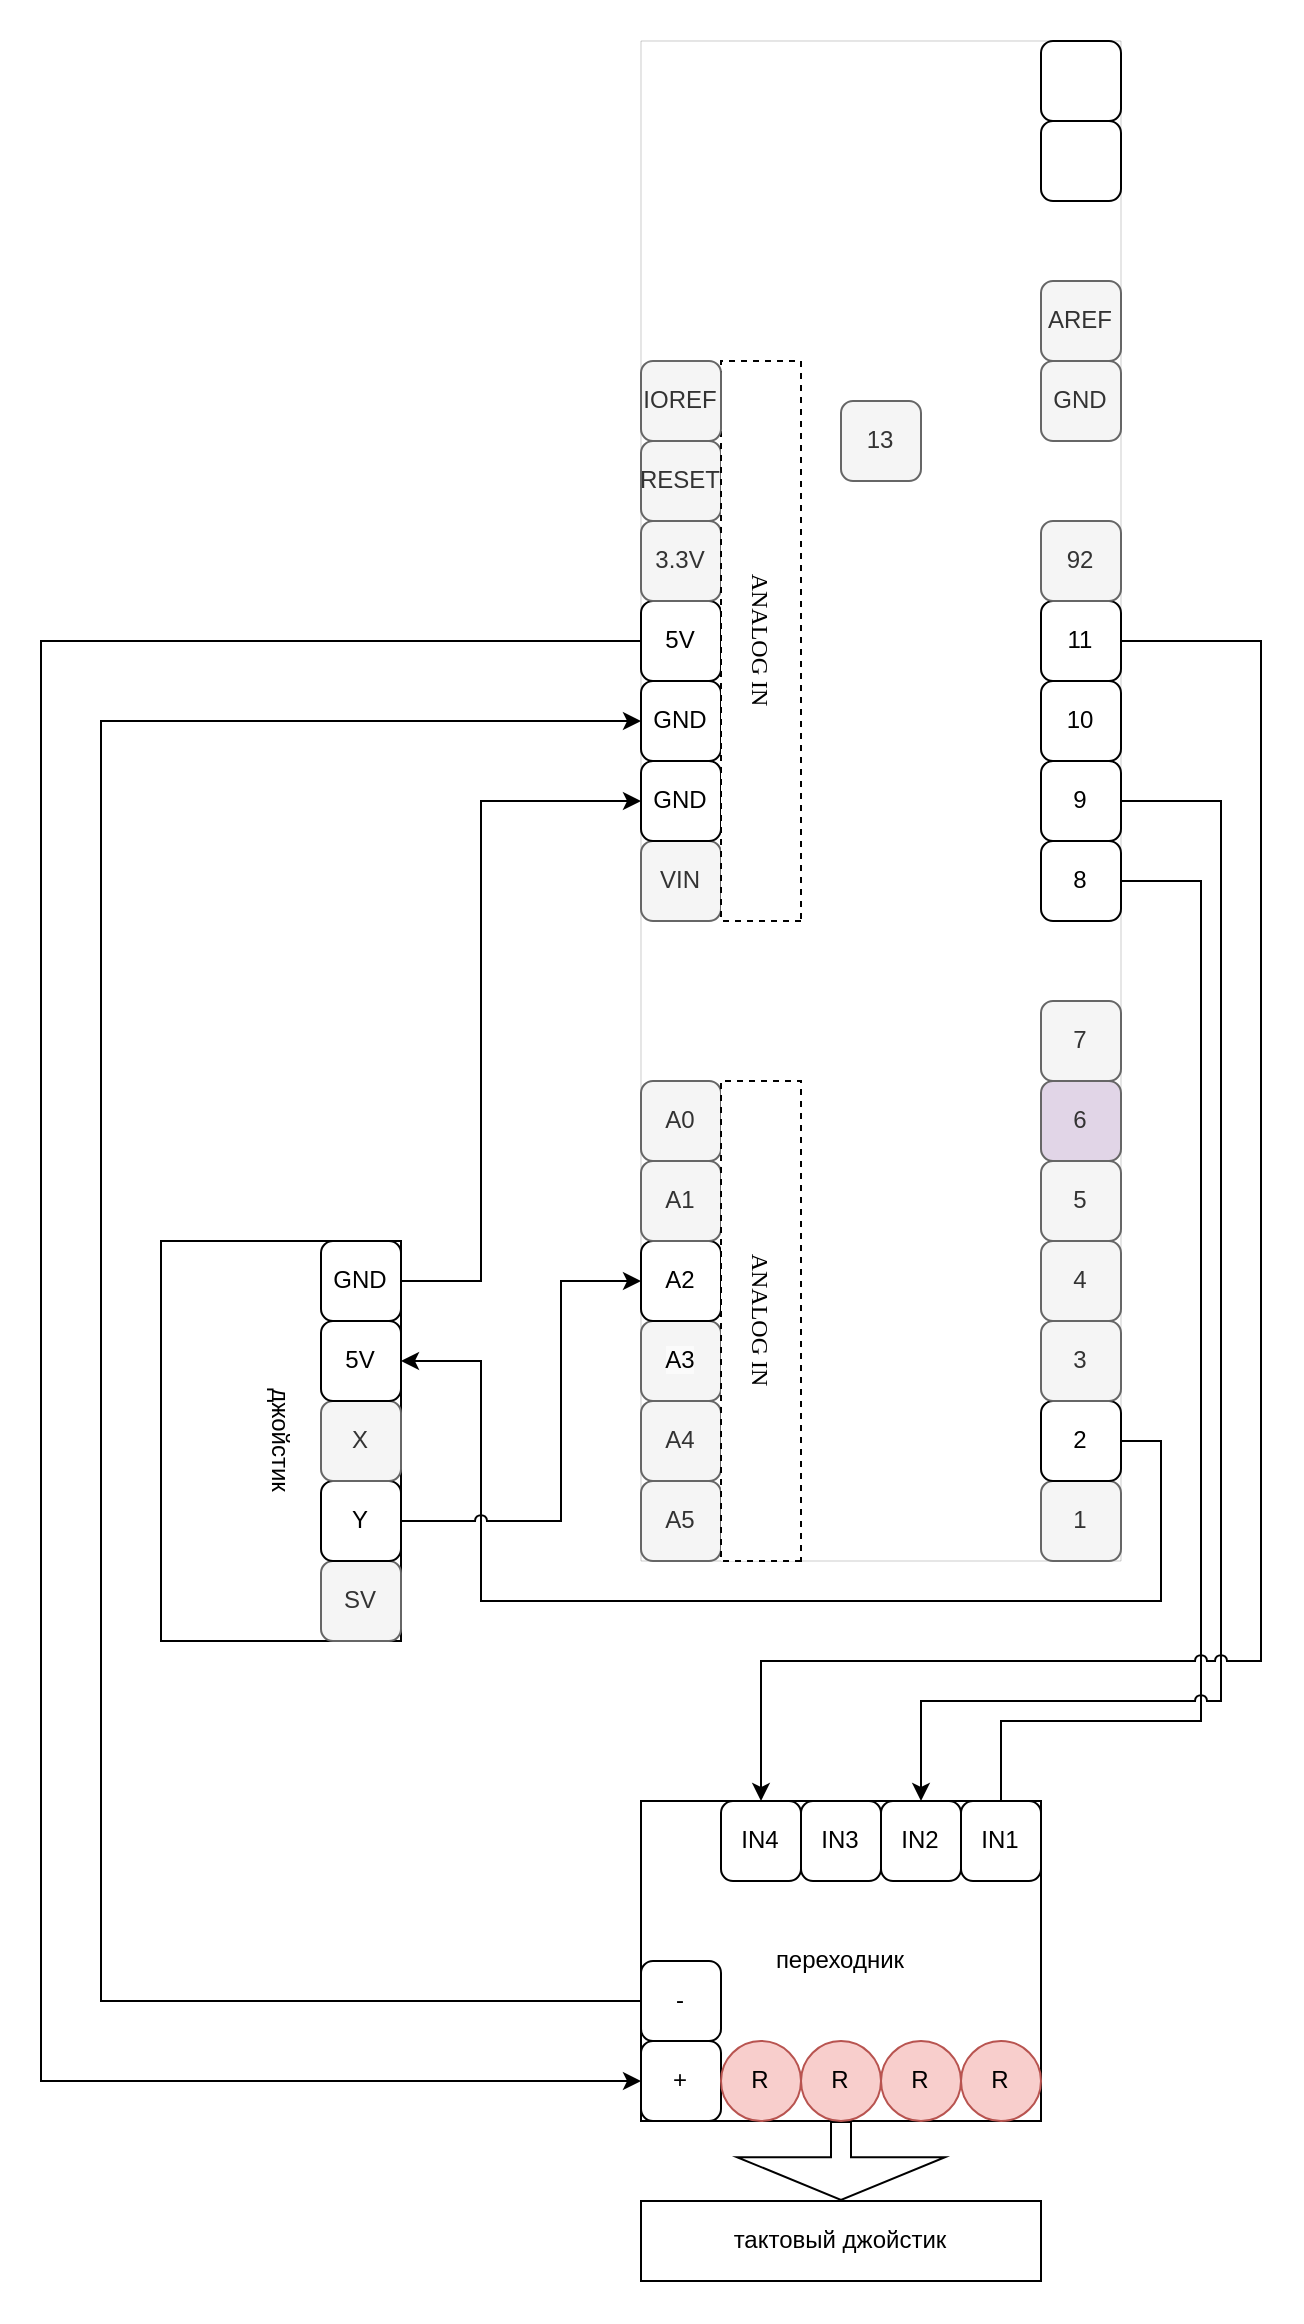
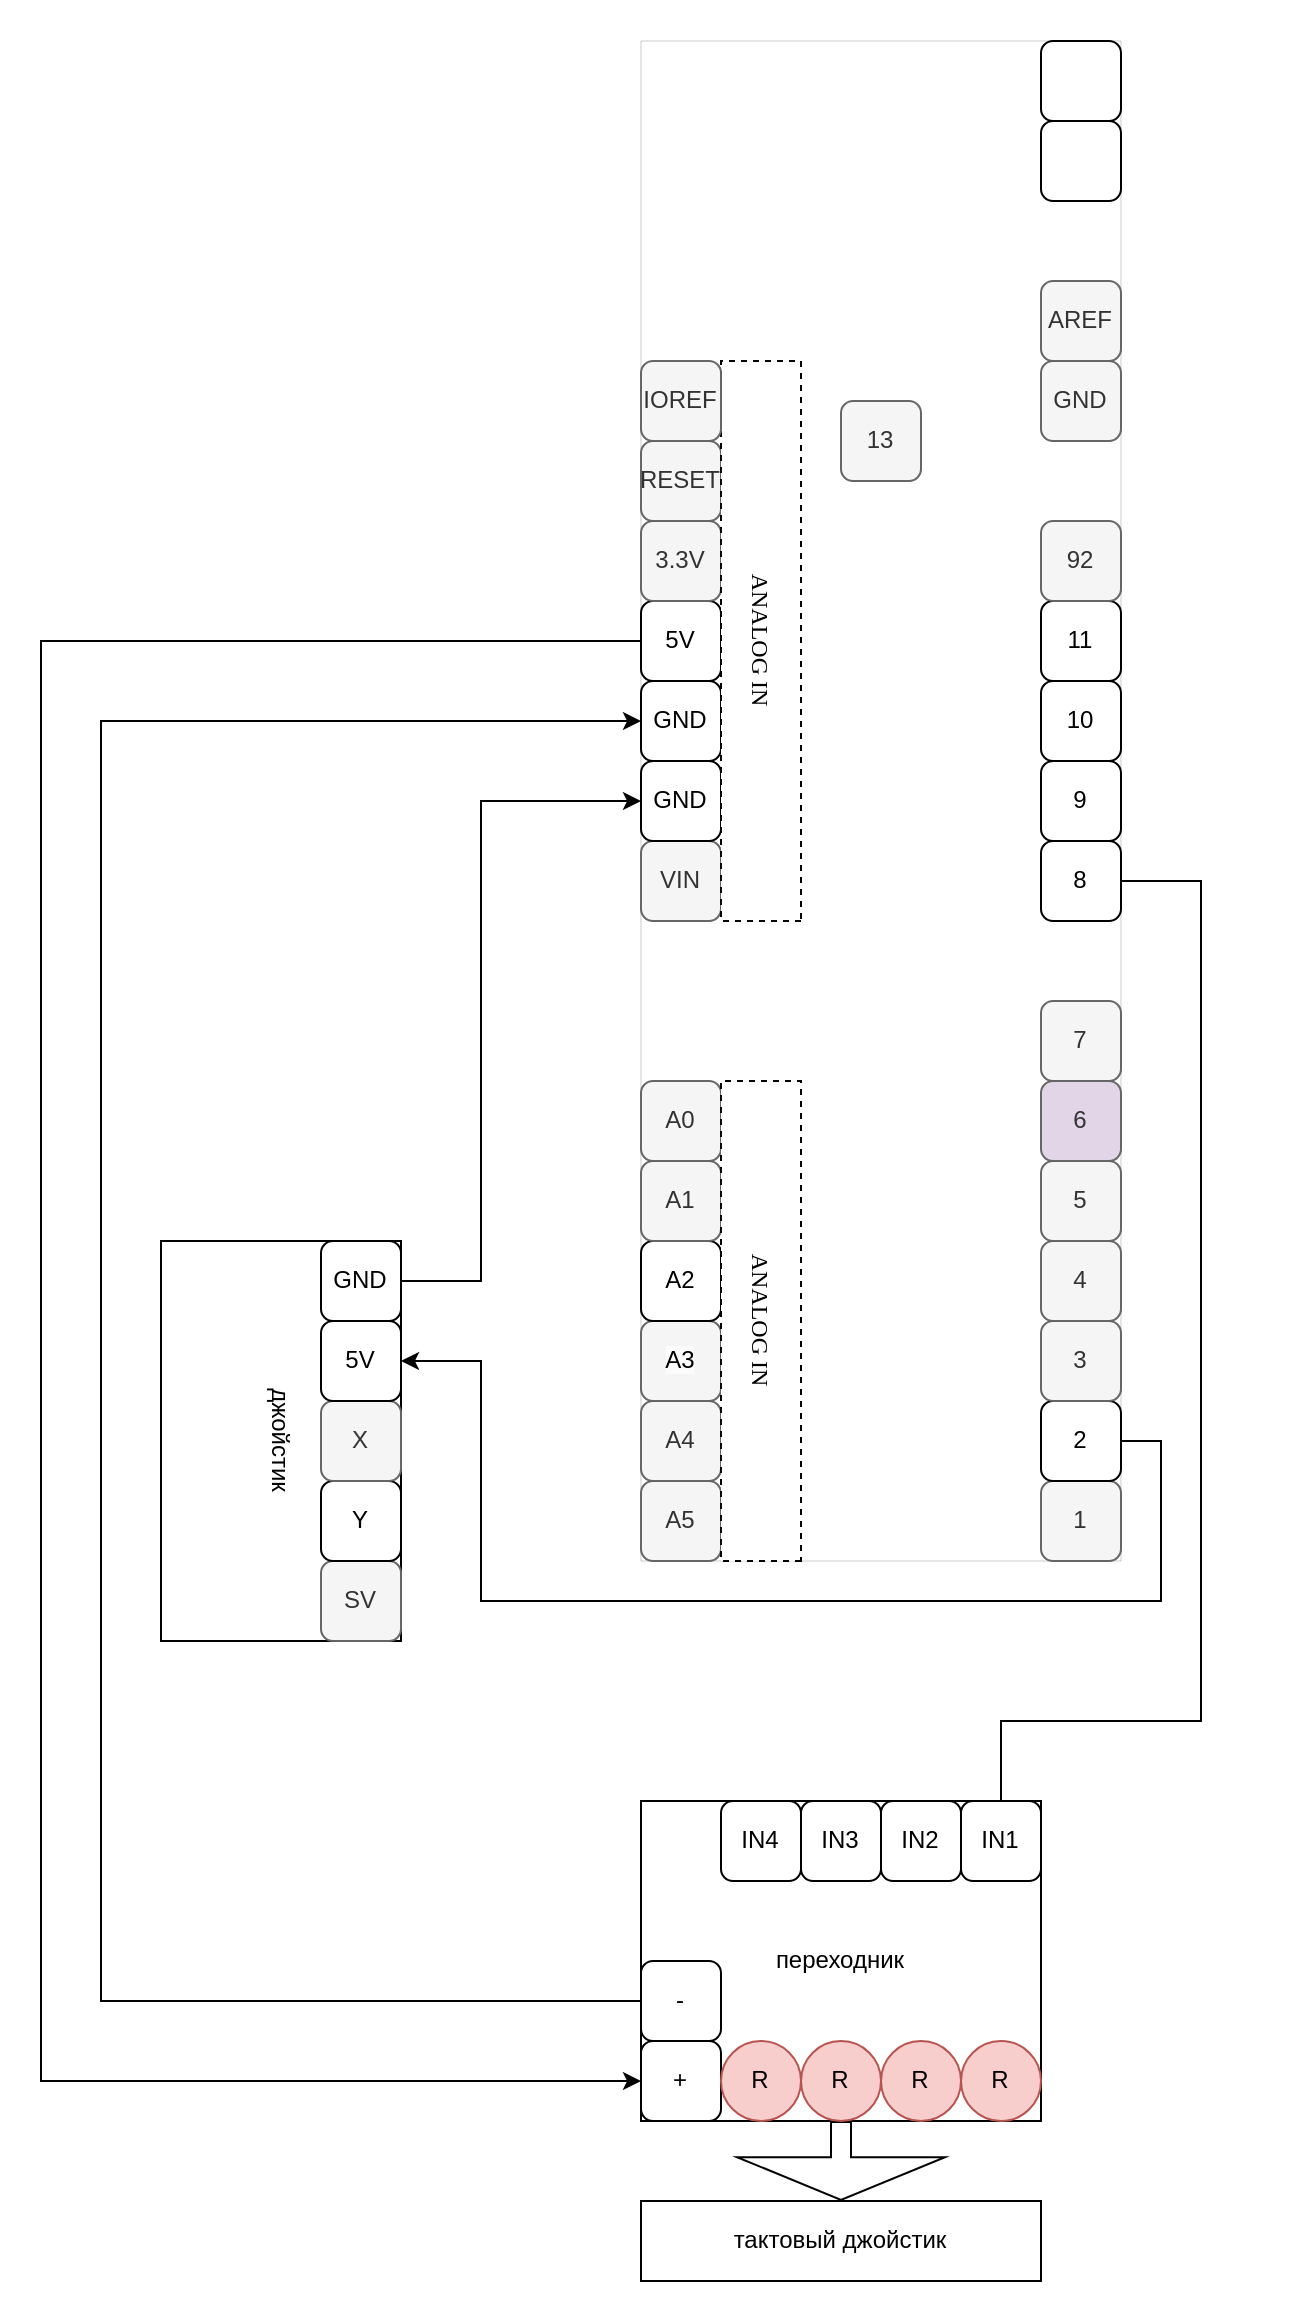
edge "9" -> "IN2": removed
edge "11" -> "IN4": removed
edge "Y" -> "A2": removed
